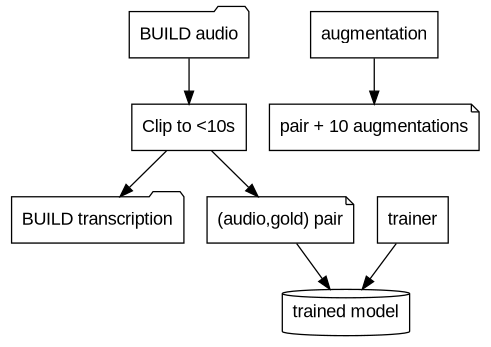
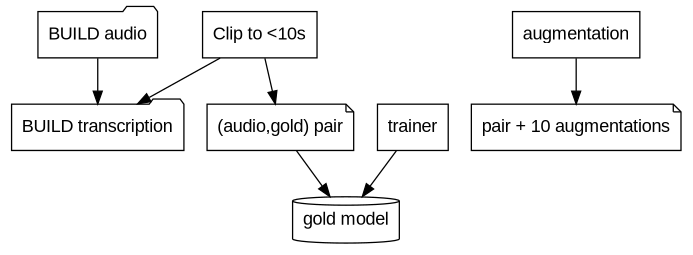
edge "BUILD audio" -> "Clip to <10s": now "BUILD audio" -> "BUILD transcription"
node "trained model": label "trained model" -> "gold model"
